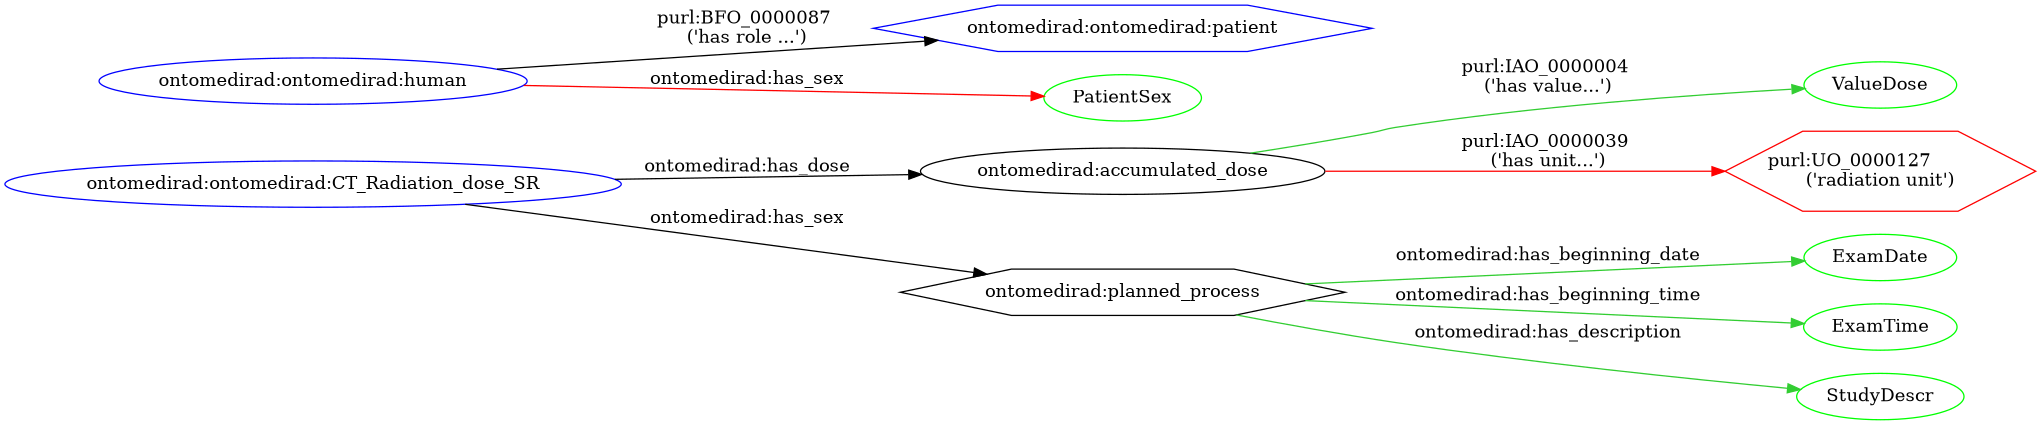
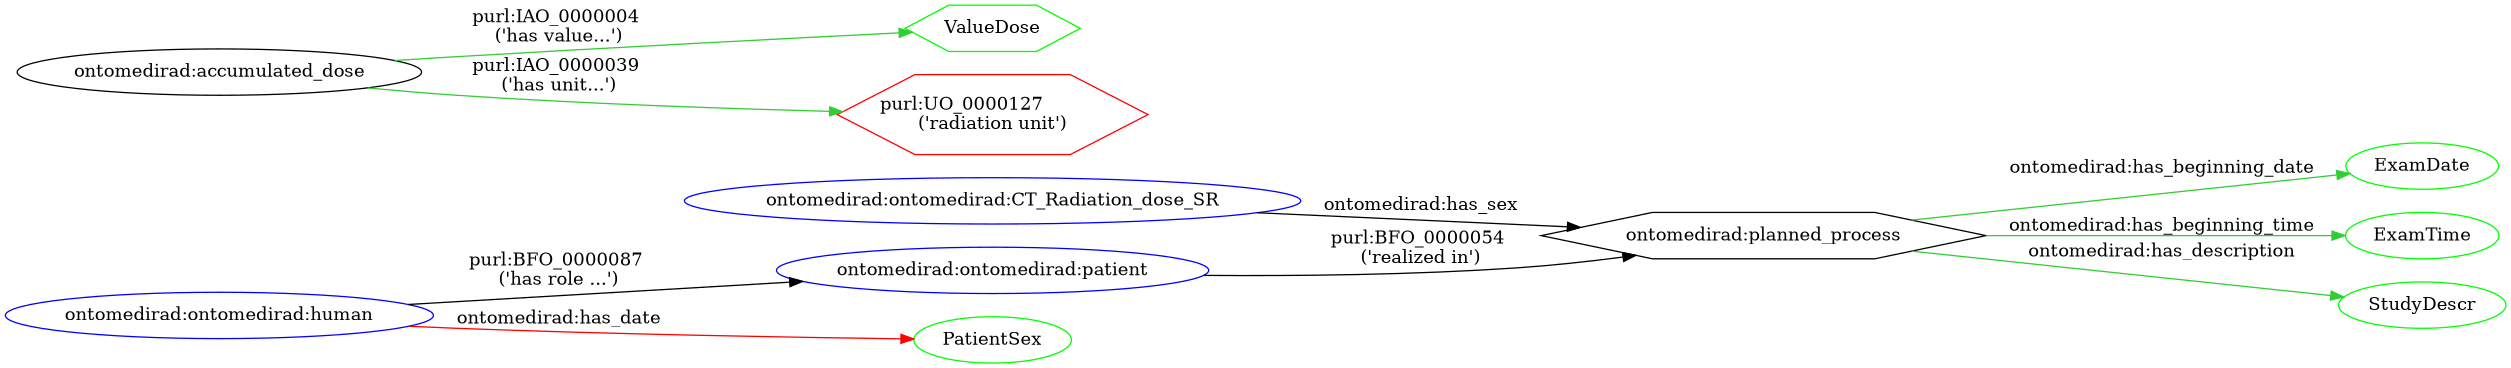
node "ontomedirad:ontomedirad:patient": shape hexagon -> ellipse
edge "ontomedirad:ontomedirad:human" -> "PatientSex": label "ontomedirad:has_sex" -> "ontomedirad:has_date"
node "ValueDose": shape ellipse -> hexagon
edge "ontomedirad:accumulated_dose" -> "purl:UO_0000127 ('radiation unit')": color red -> limegreen
edge "ontomedirad:ontomedirad:CT_Radiation_dose_SR" -> "ontomedirad:accumulated_dose": removed, label "ontomedirad:has_dose"
edge "ontomedirad:ontomedirad:patient" -> "ontomedirad:planned_process": added, label "purl:BFO_0000054 ('realized in')"
